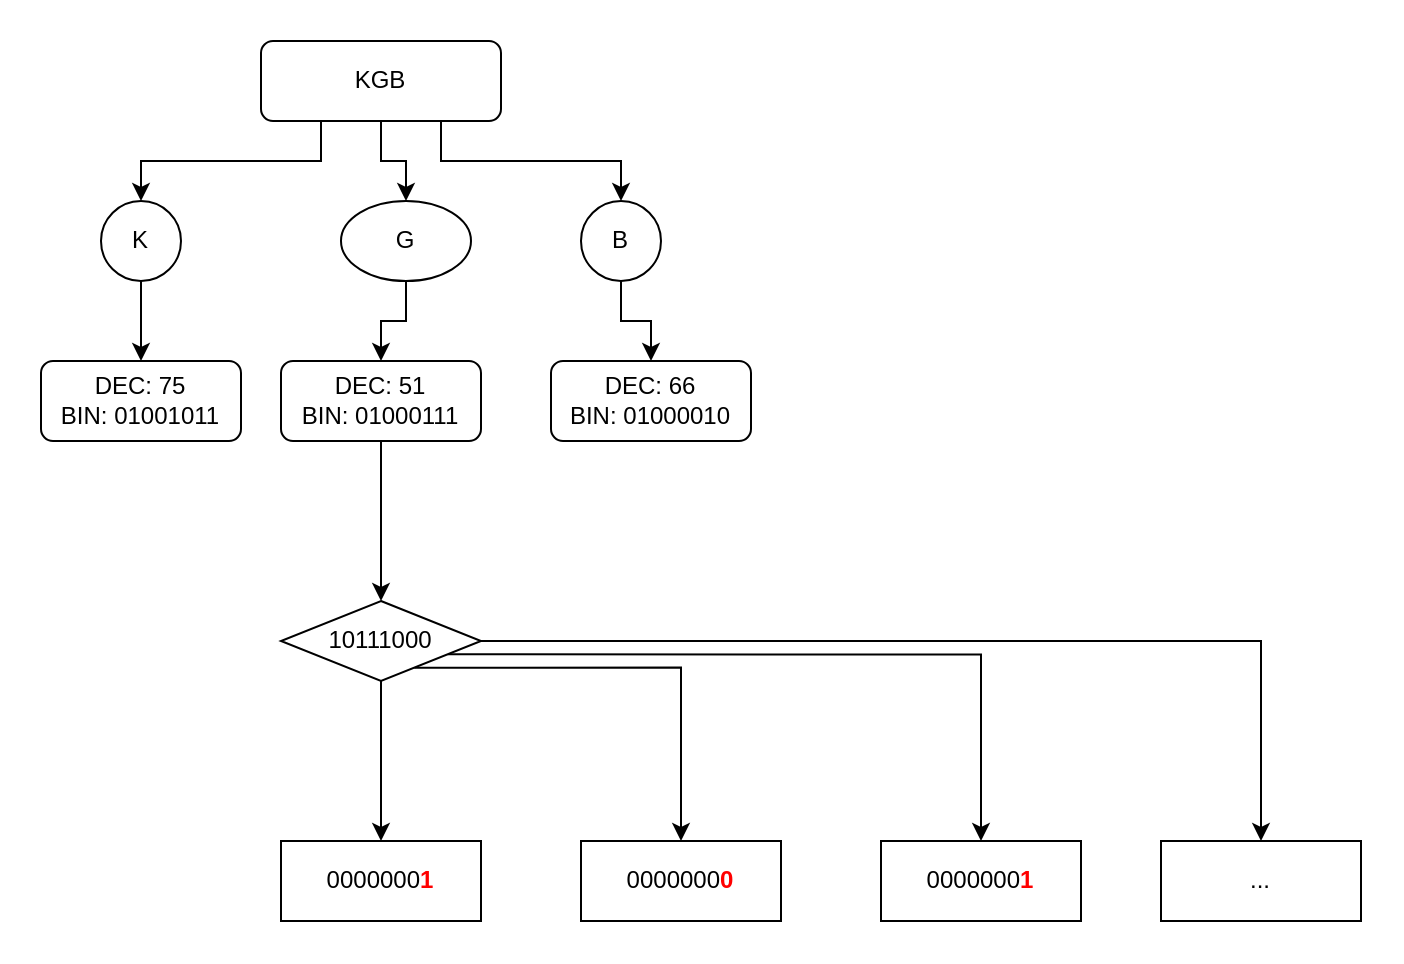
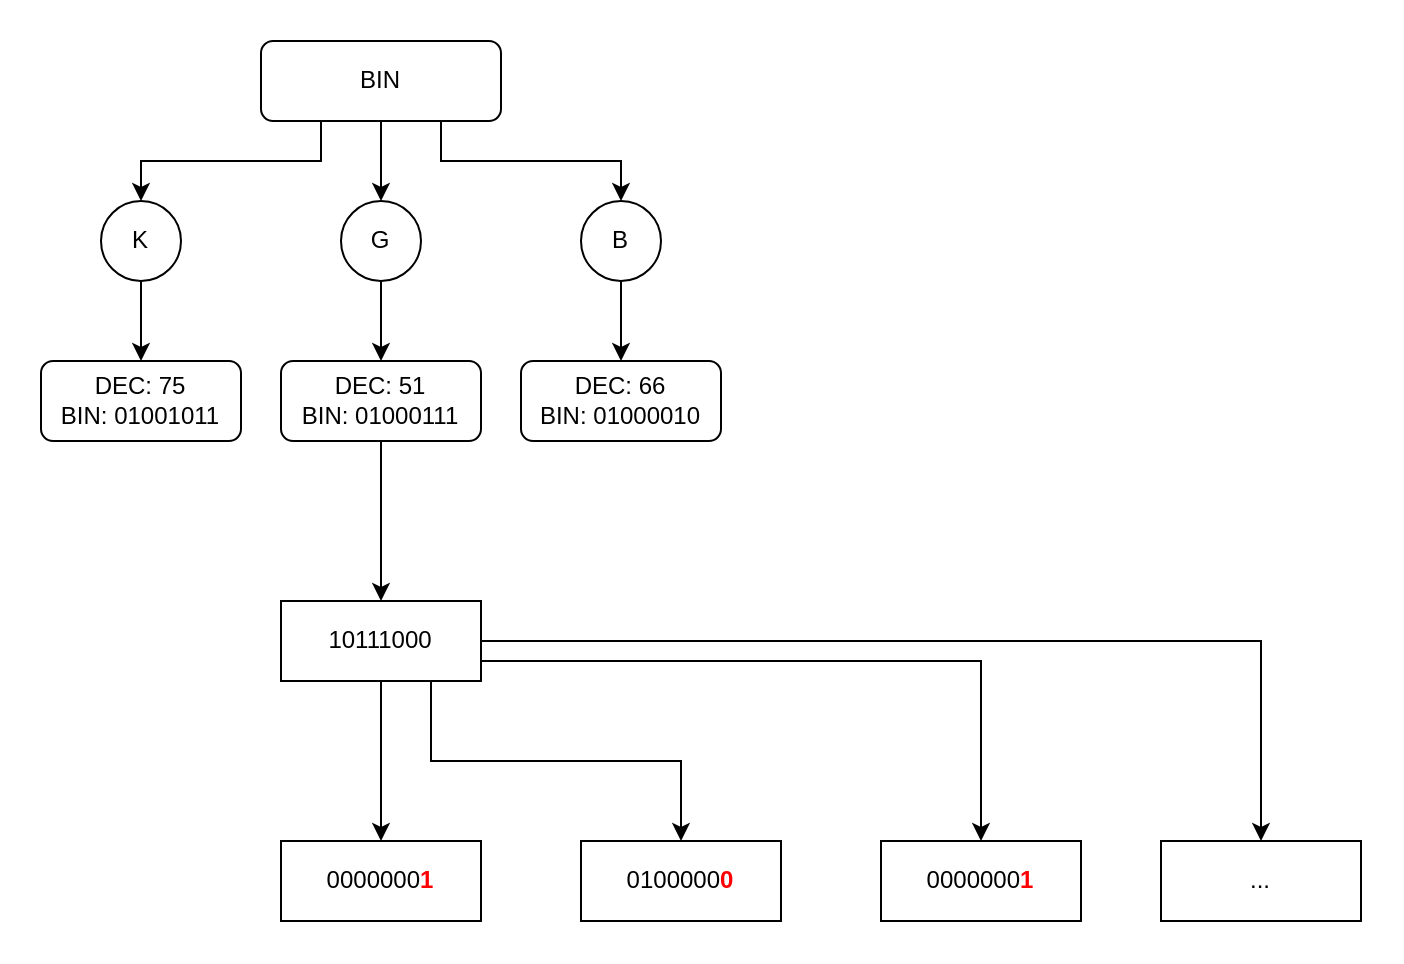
node "KGB": label "KGB" -> "BIN"
node "G": size 130x80 -> 80x80
node "DEC: 66 BIN: 01000010": moved (651, 401) -> (621, 401)
node "10111000": shape diamond -> rectangle
node "00000000": label "00000000" -> "01000000"
